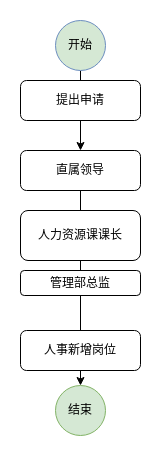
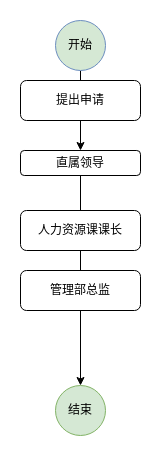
node "直属领导": size 120x40 -> 120x25
node "人力资源课课长": size 120x50 -> 120x40
node "管理部总监": size 120x25 -> 120x40
node "人事新增岗位": removed
